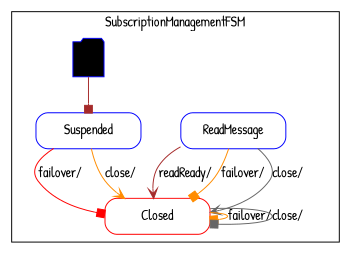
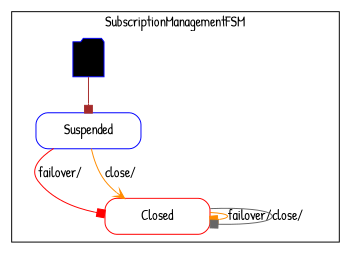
node "ReadMessage": removed
